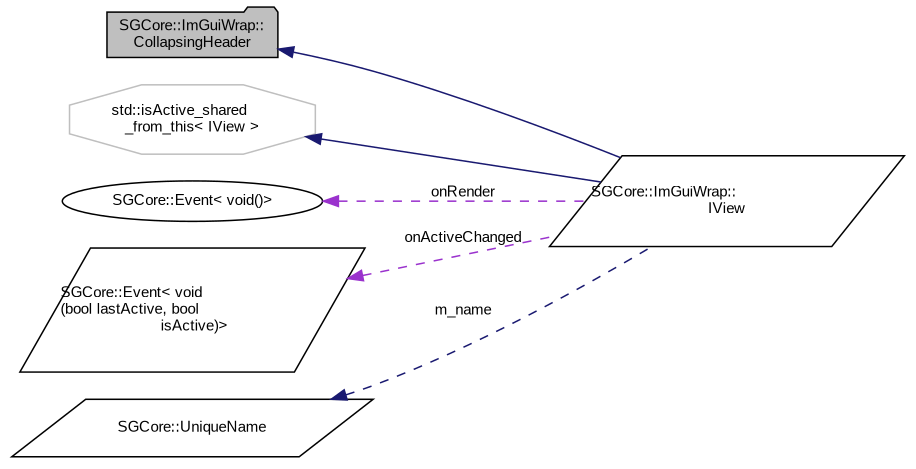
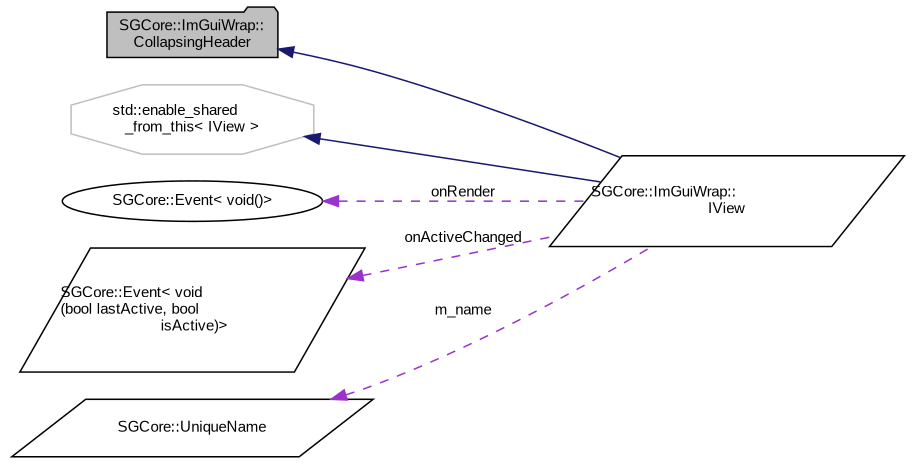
node "std::isActive_shared _from_this< IView >": label "std::isActive_shared _from_this< IView >" -> "std::enable_shared _from_this< IView >"
edge "SGCore::ImGuiWrap:: IView" -> "SGCore::UniqueName": color midnightblue -> darkorchid3
